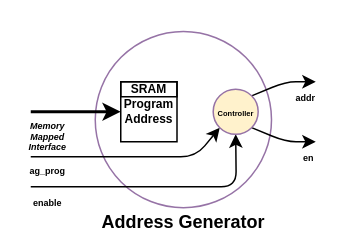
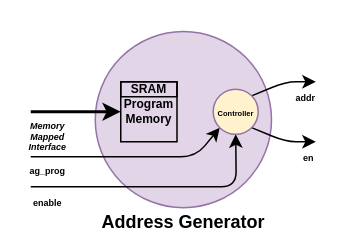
node "Program Address": label "Program Address" -> "Program Memory"
node "Address Generator": fillcolor #ffffff -> #e1d5e7
